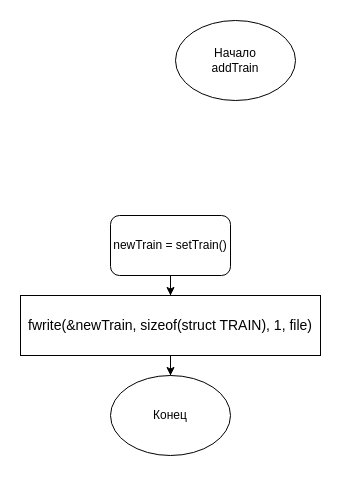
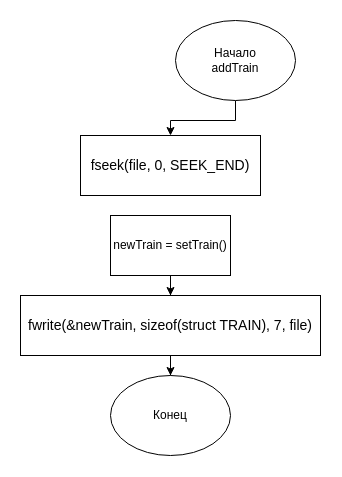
edge "Начало addTrain" -> "fseek(file, 0, SEEK_END)": added
node "fseek(file, 0, SEEK_END)": added
node "newTrain = setTrain()": shape rounded rectangle -> rectangle
node "fwrite(&newTrain, sizeof(struct TRAIN), 1, file)": label "fwrite(&newTrain, sizeof(struct TRAIN), 1, file)" -> "fwrite(&newTrain, sizeof(struct TRAIN), 7, file)"
